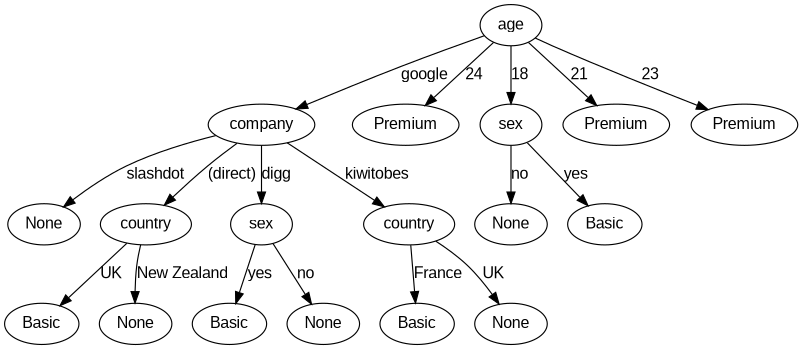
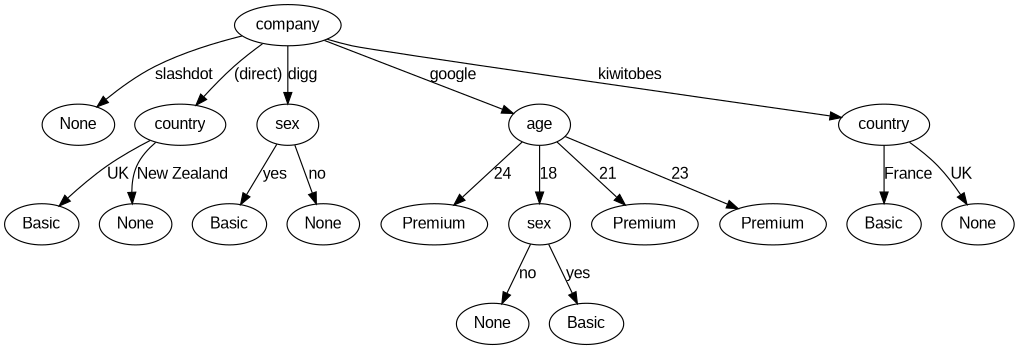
edge "age" -> "company": reversed
